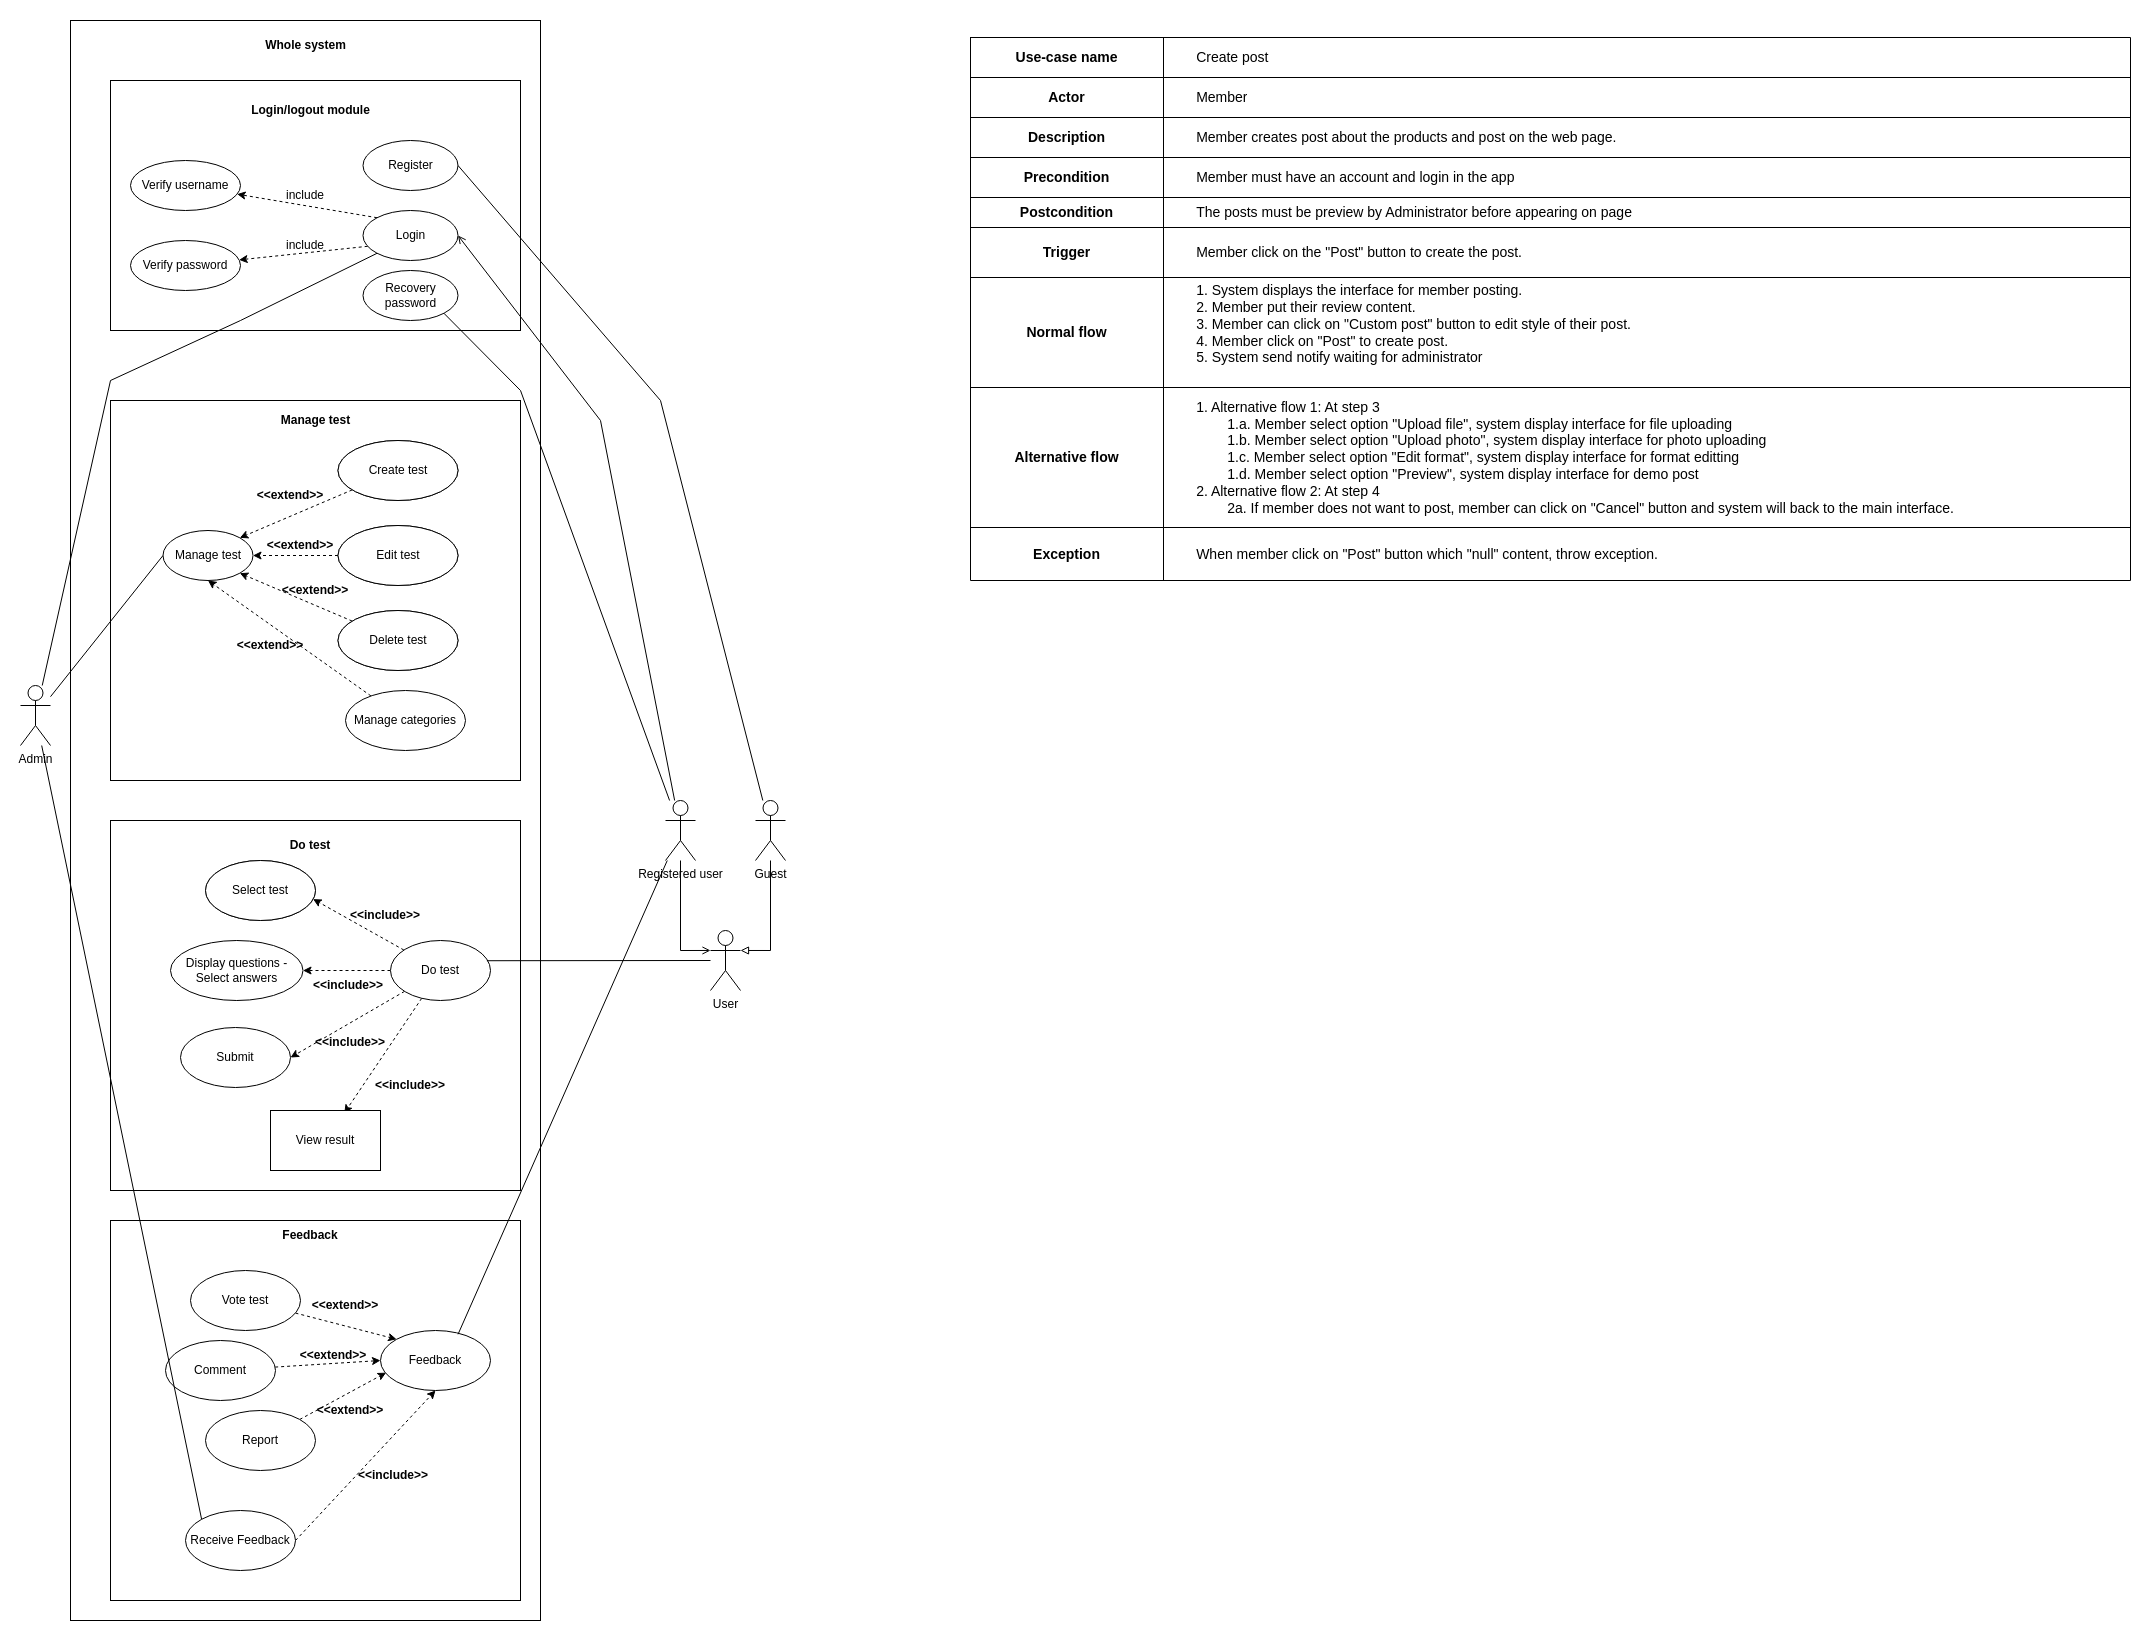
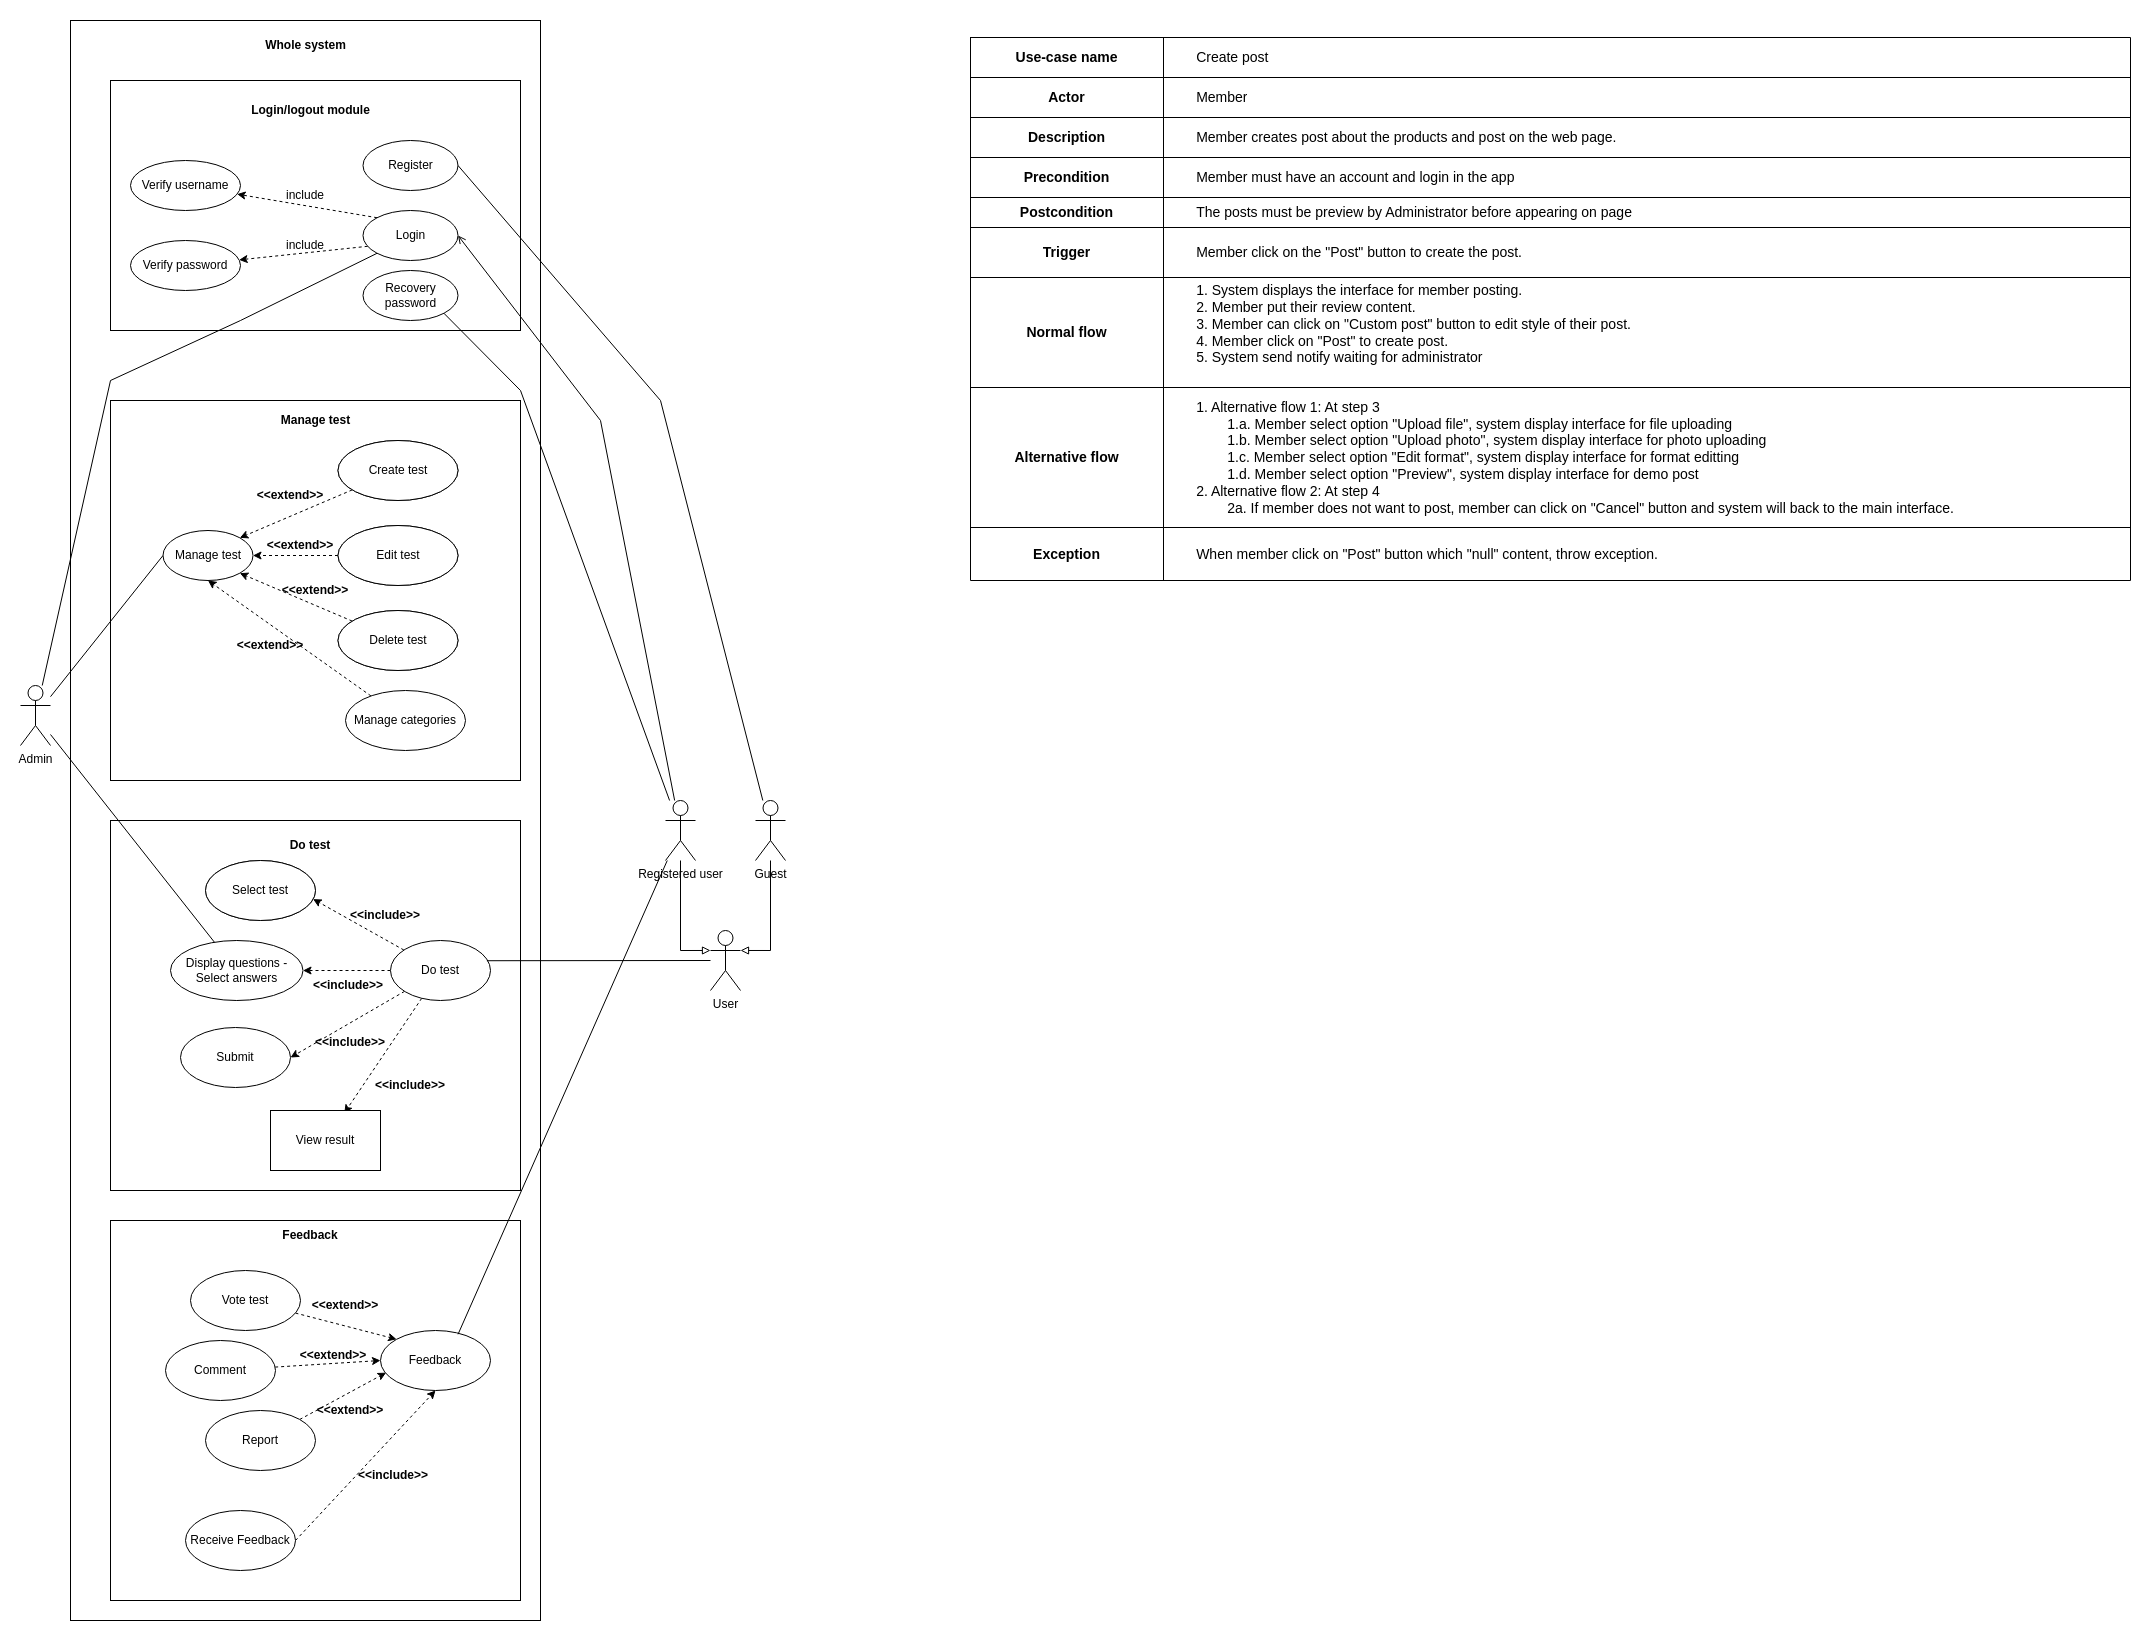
edge "Registered user" -> "User": arrowhead open -> block
edge "Admin" -- "Receive Feedback": now "Admin" -- "Display questions - Select answers"
